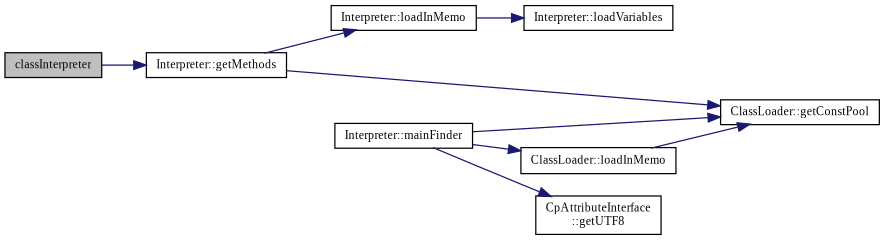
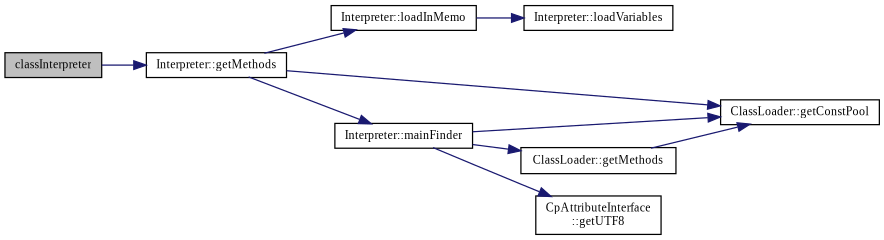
edge "Interpreter::getMethods" -> "Interpreter::mainFinder": added
node "ClassLoader::loadInMemo": label "ClassLoader::loadInMemo" -> "ClassLoader::getMethods"
